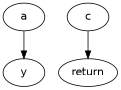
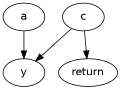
edge "c" -> "y": added
